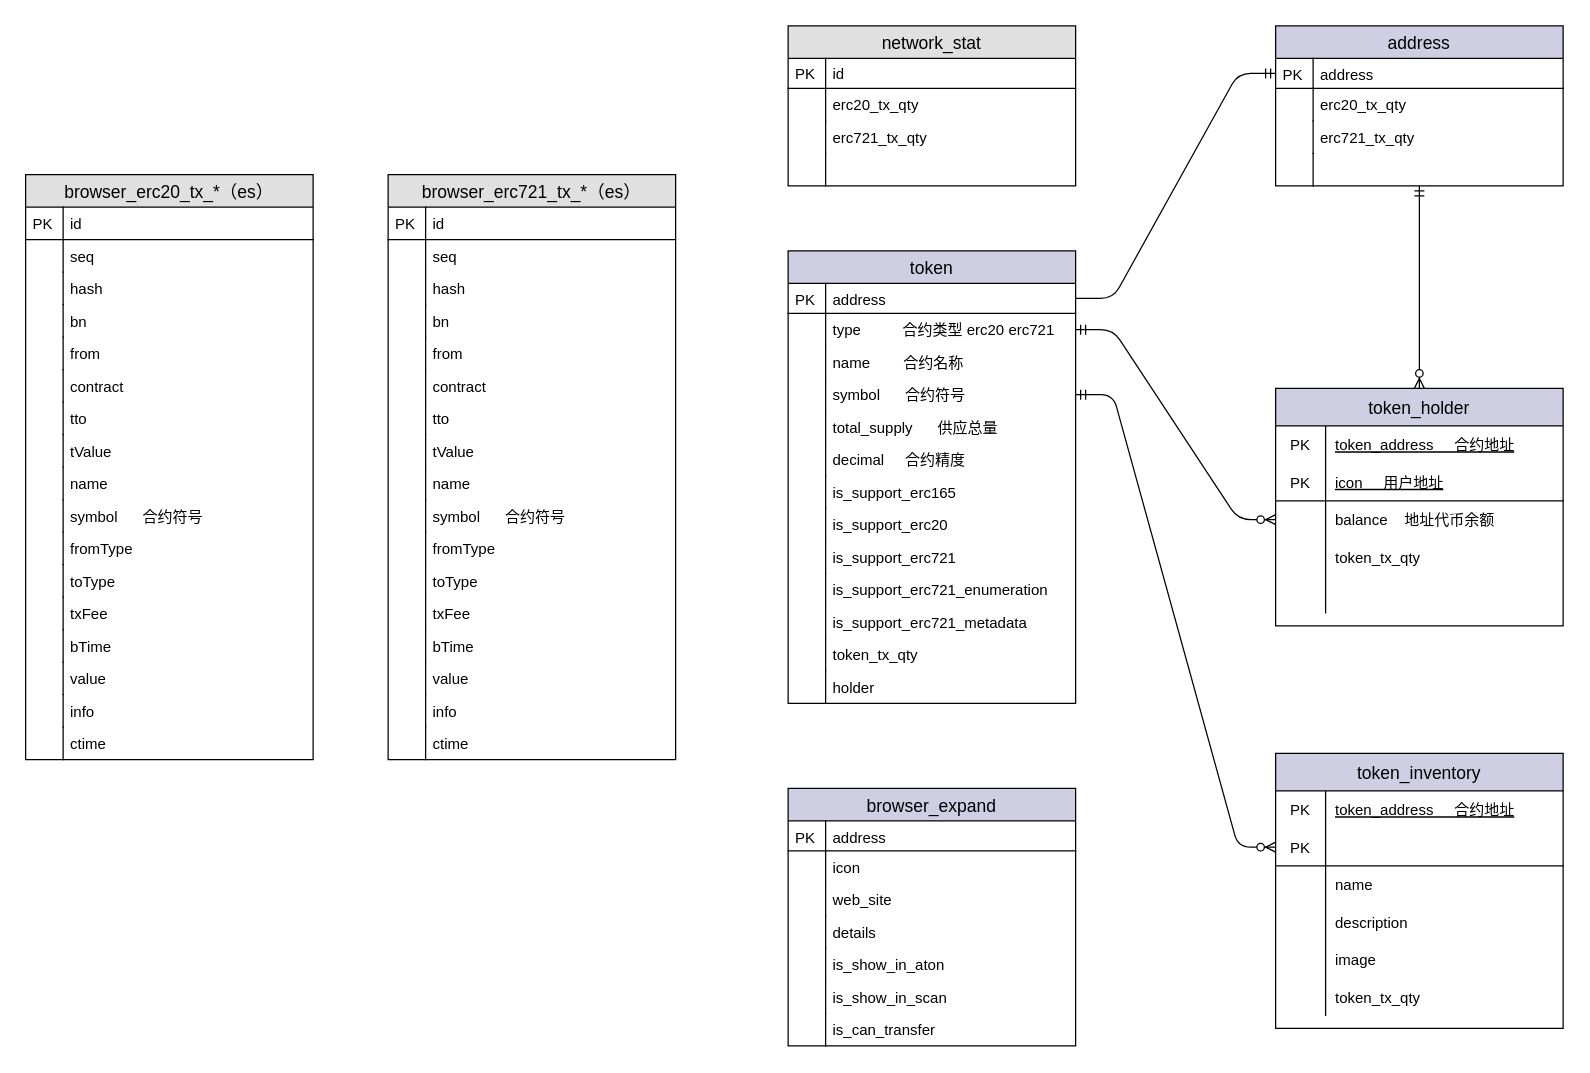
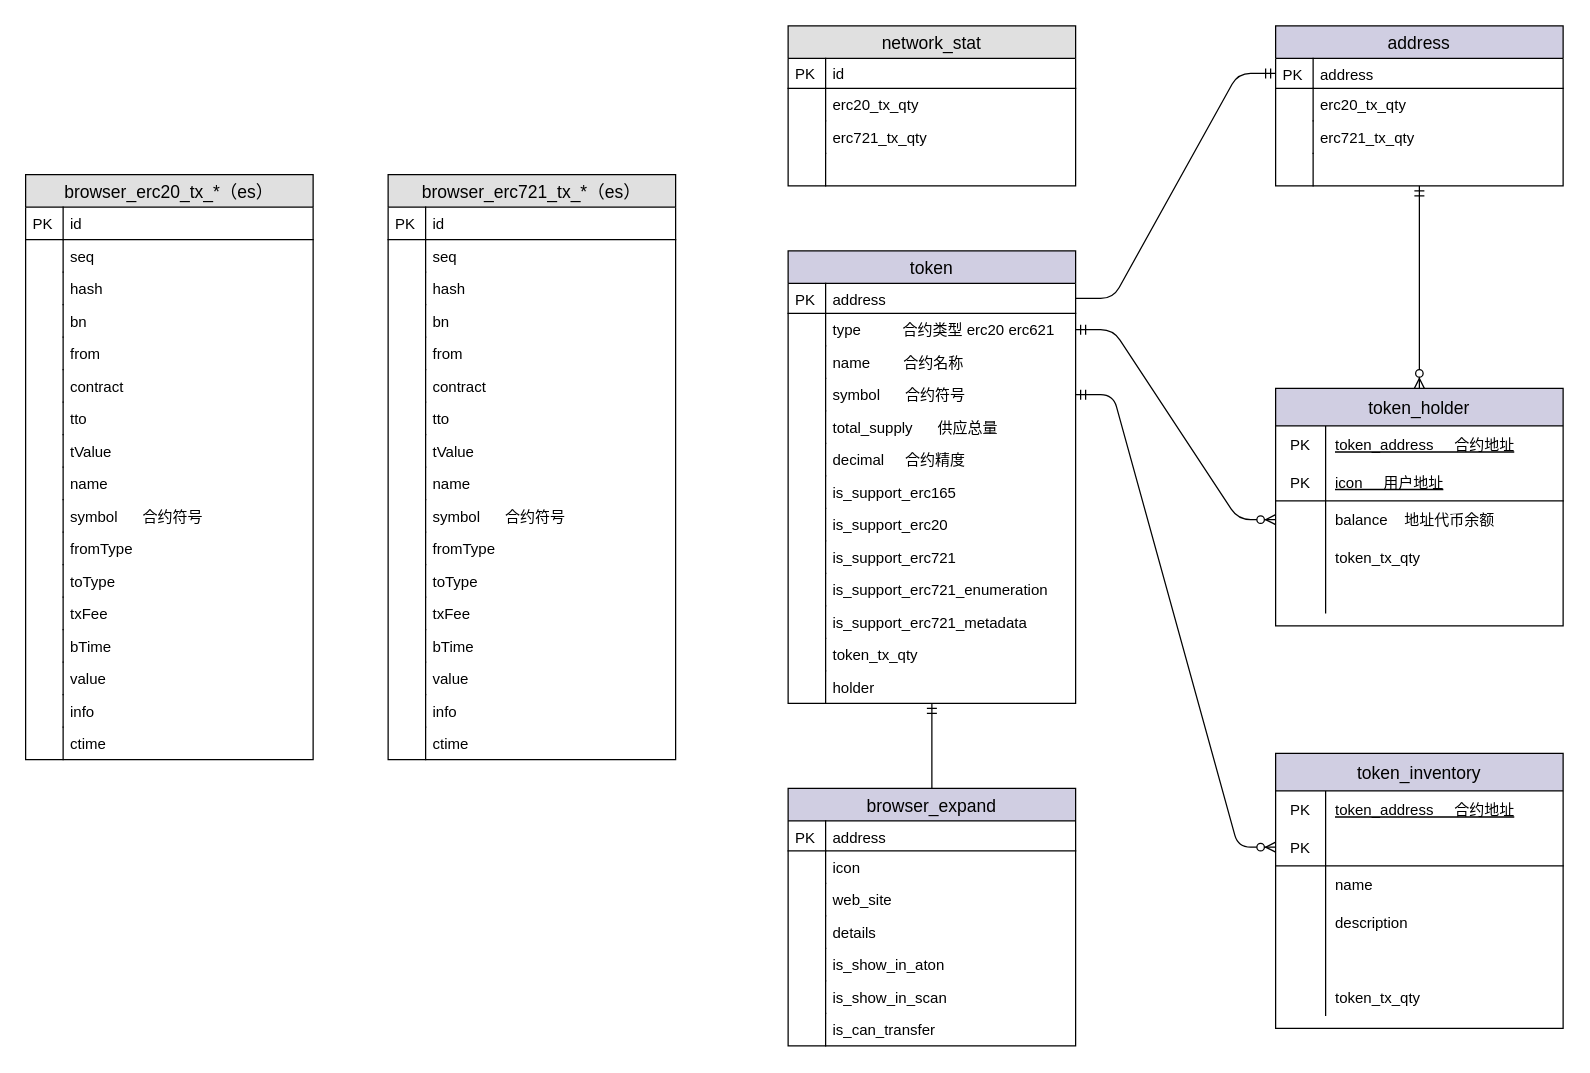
node "type 合约类型 erc20 erc721": label "type 合约类型 erc20 erc721" -> "type 合约类型 erc20 erc621"
edge "browser_expand" -> "holder": added
node "image": removed
